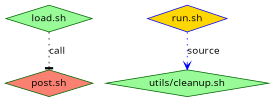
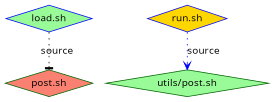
node "load.sh": color darkgreen -> blue
edge "load.sh" -> "post.sh": label "call" -> "source"
node "utils/cleanup.sh": label "utils/cleanup.sh" -> "utils/post.sh"
